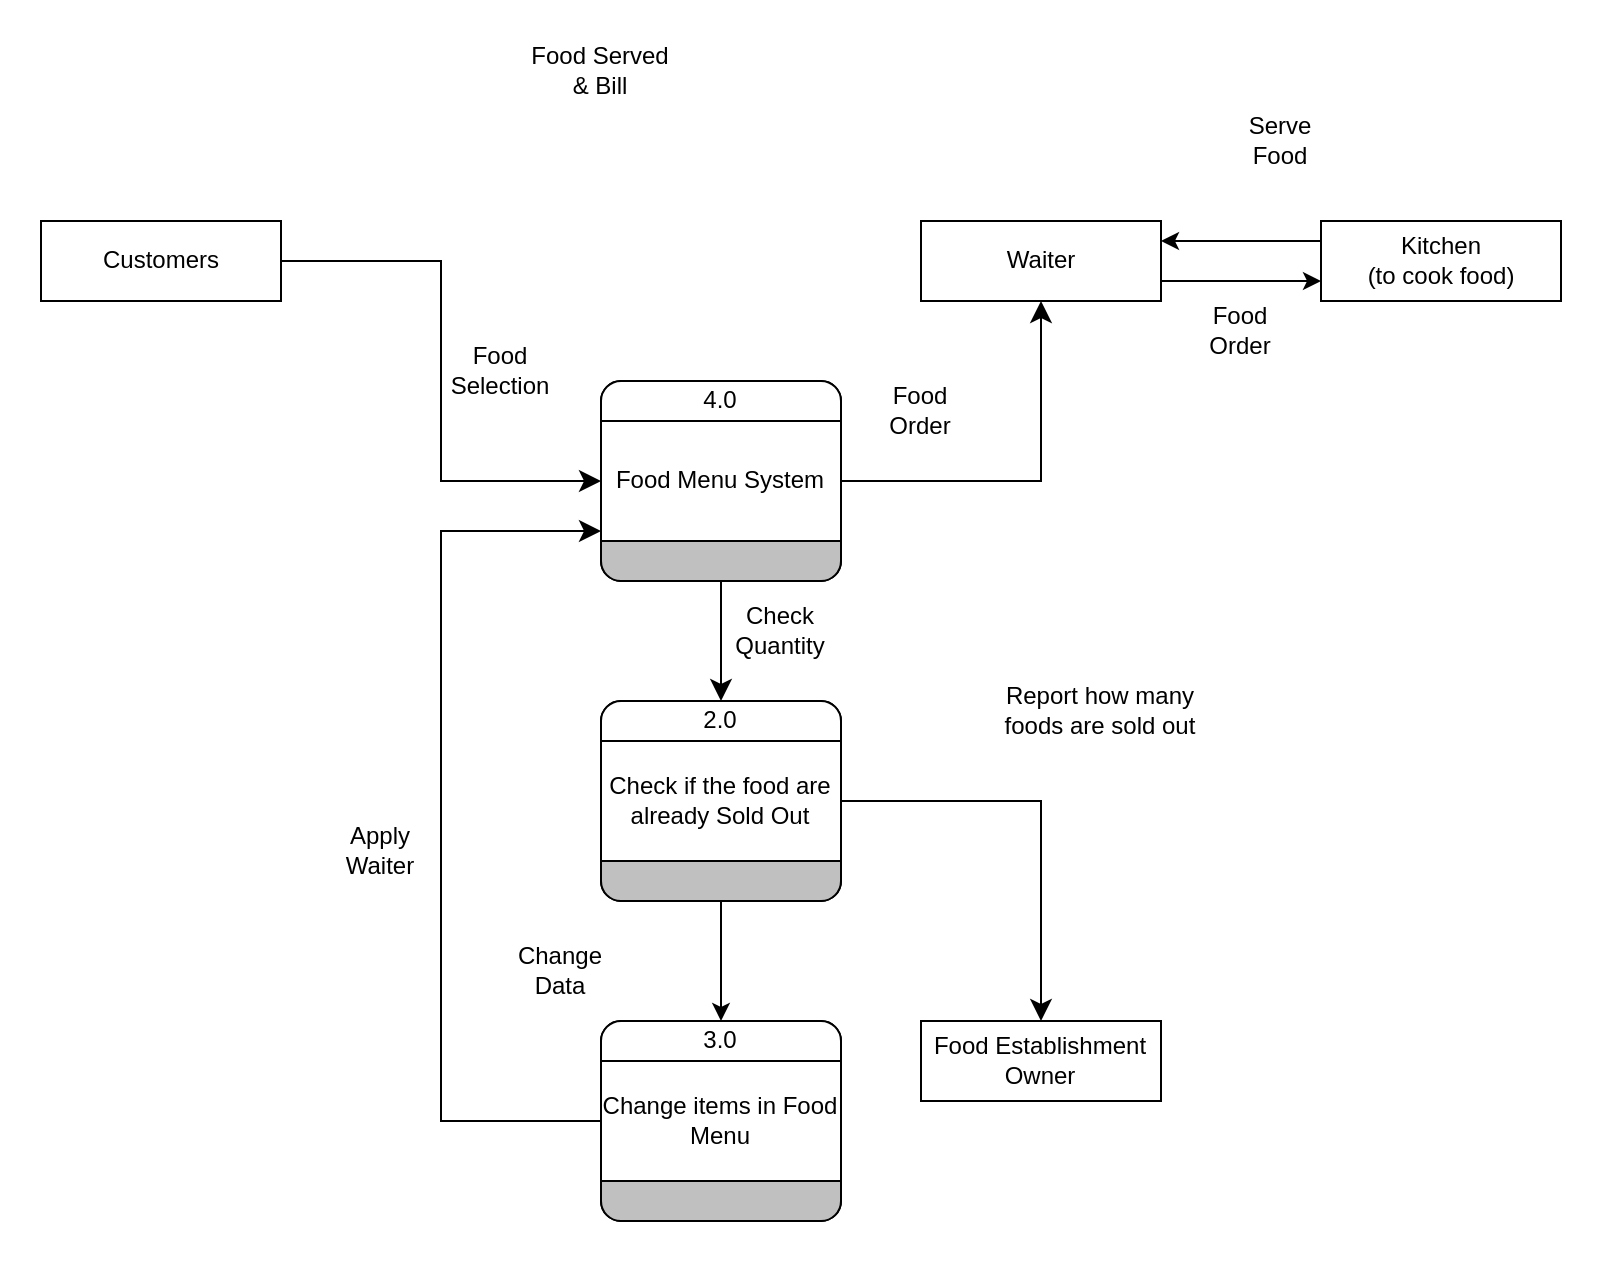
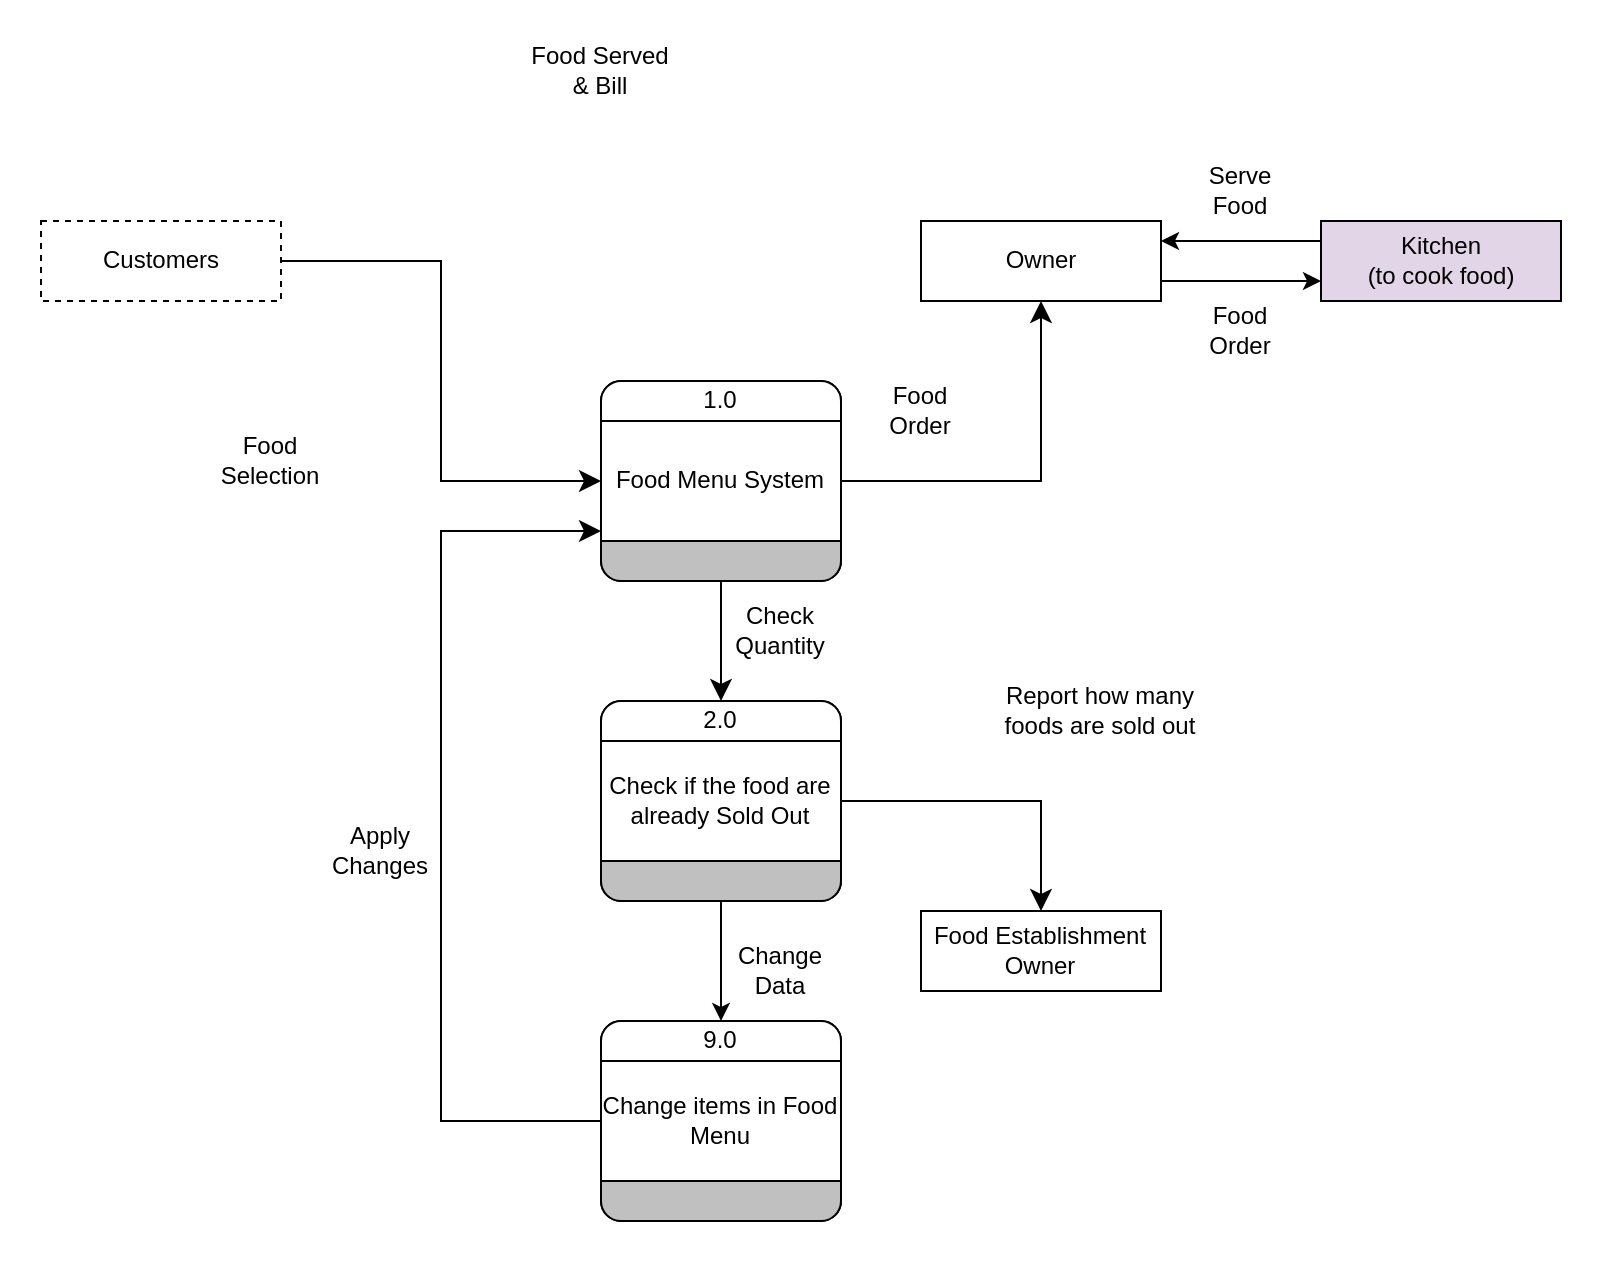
node "Serve Food": moved (1281, 141) -> (1241, 191)
node "Customers": style solid -> dashed
node "Waiter": label "Waiter" -> "Owner"
node "Kitchen (to cook food)": fillcolor #ffffff -> #e1d5e7
node "Food Selection": moved (501, 371) -> (271, 461)
node "4.0": label "4.0" -> "1.0"
node "Apply Waiter": label "Apply Waiter" -> "Apply Changes"
node "Change Data": moved (561, 971) -> (781, 971)
node "3.0": label "3.0" -> "9.0"
node "Food Establishment Owner": moved (1041, 1061) -> (1041, 951)
